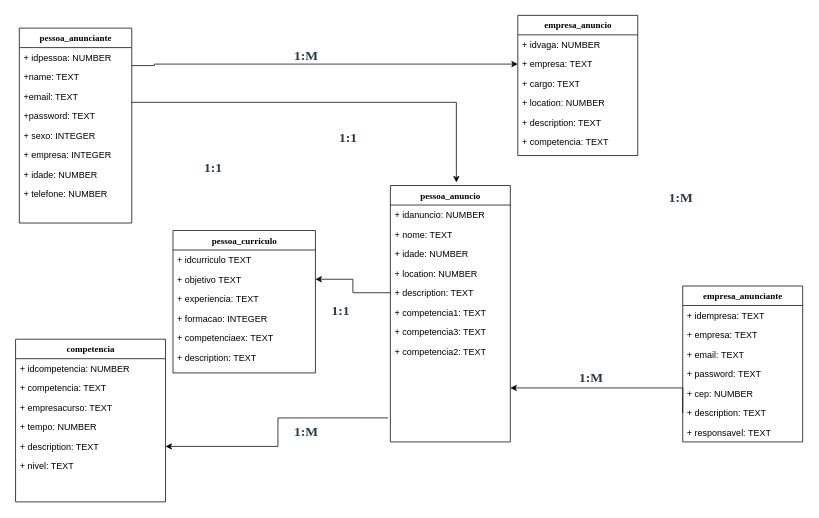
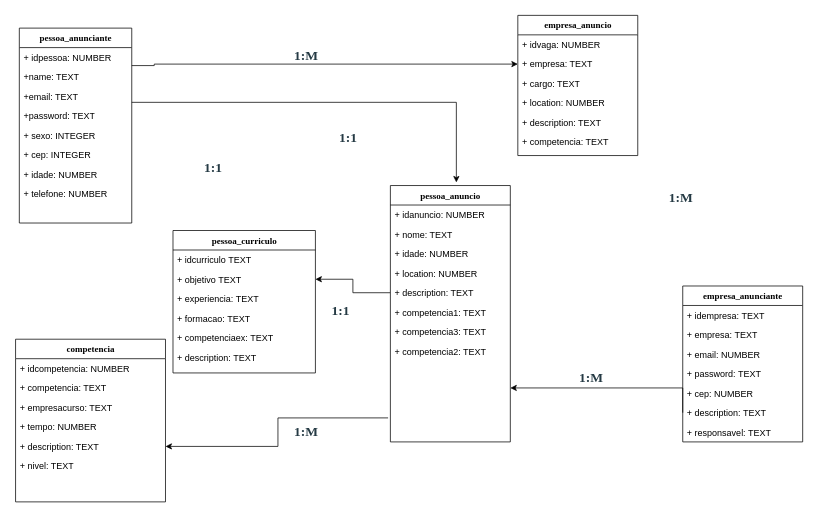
node "+ empresa: INTEGER": label "+ empresa: INTEGER" -> "+ cep: INTEGER"
node "+ formacao: INTEGER": label "+ formacao: INTEGER" -> "+ formacao: TEXT"
node "+ email: TEXT": label "+ email: TEXT" -> "+ email: NUMBER"
